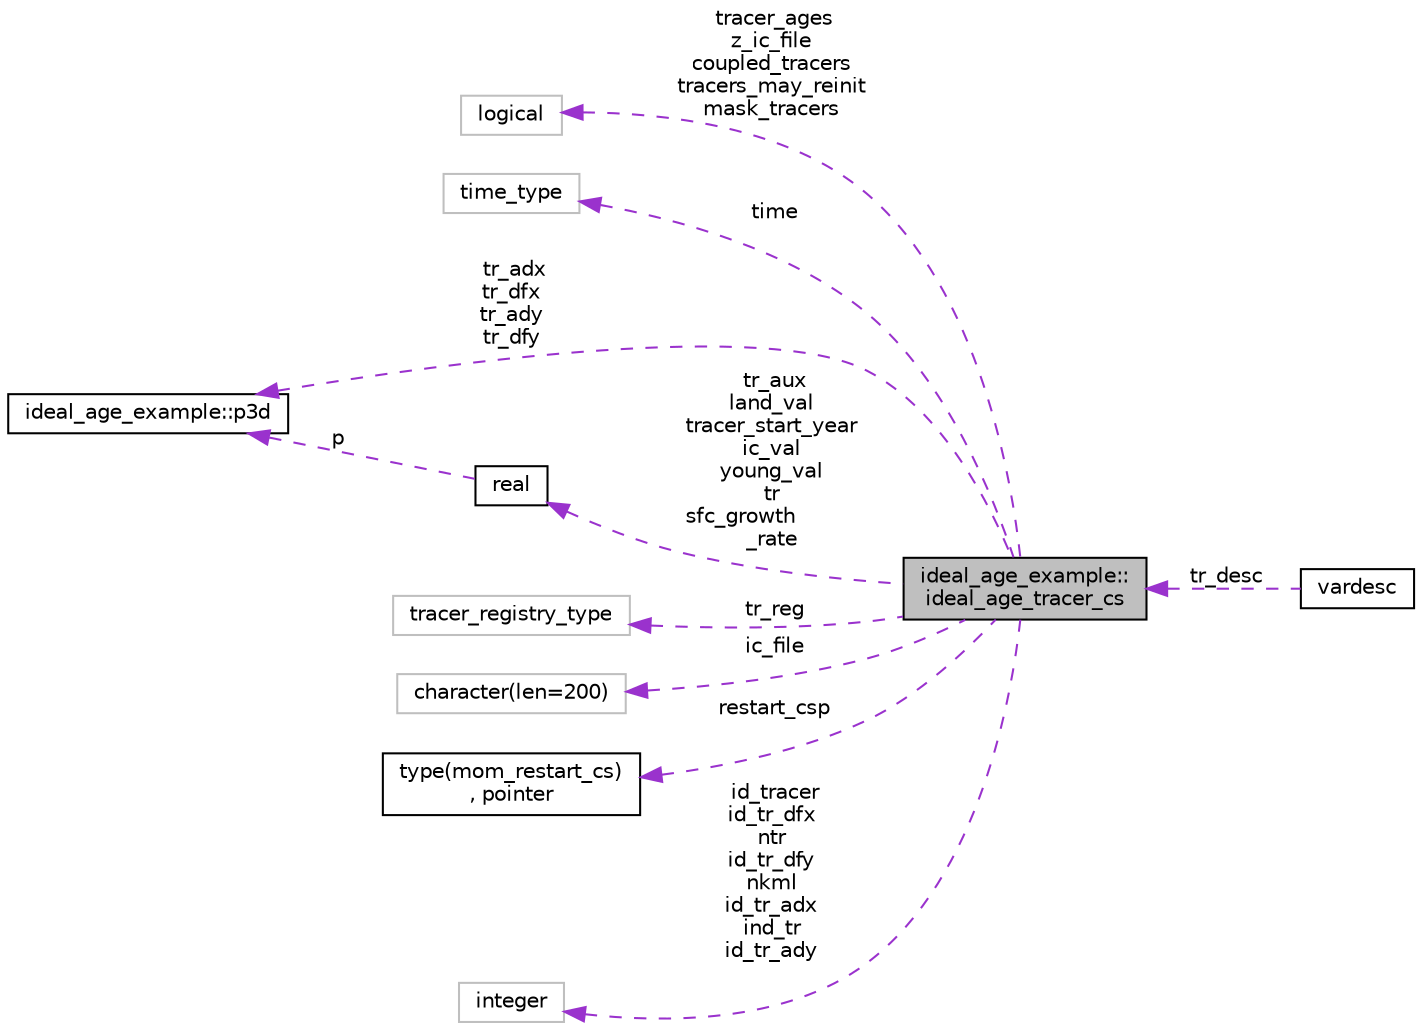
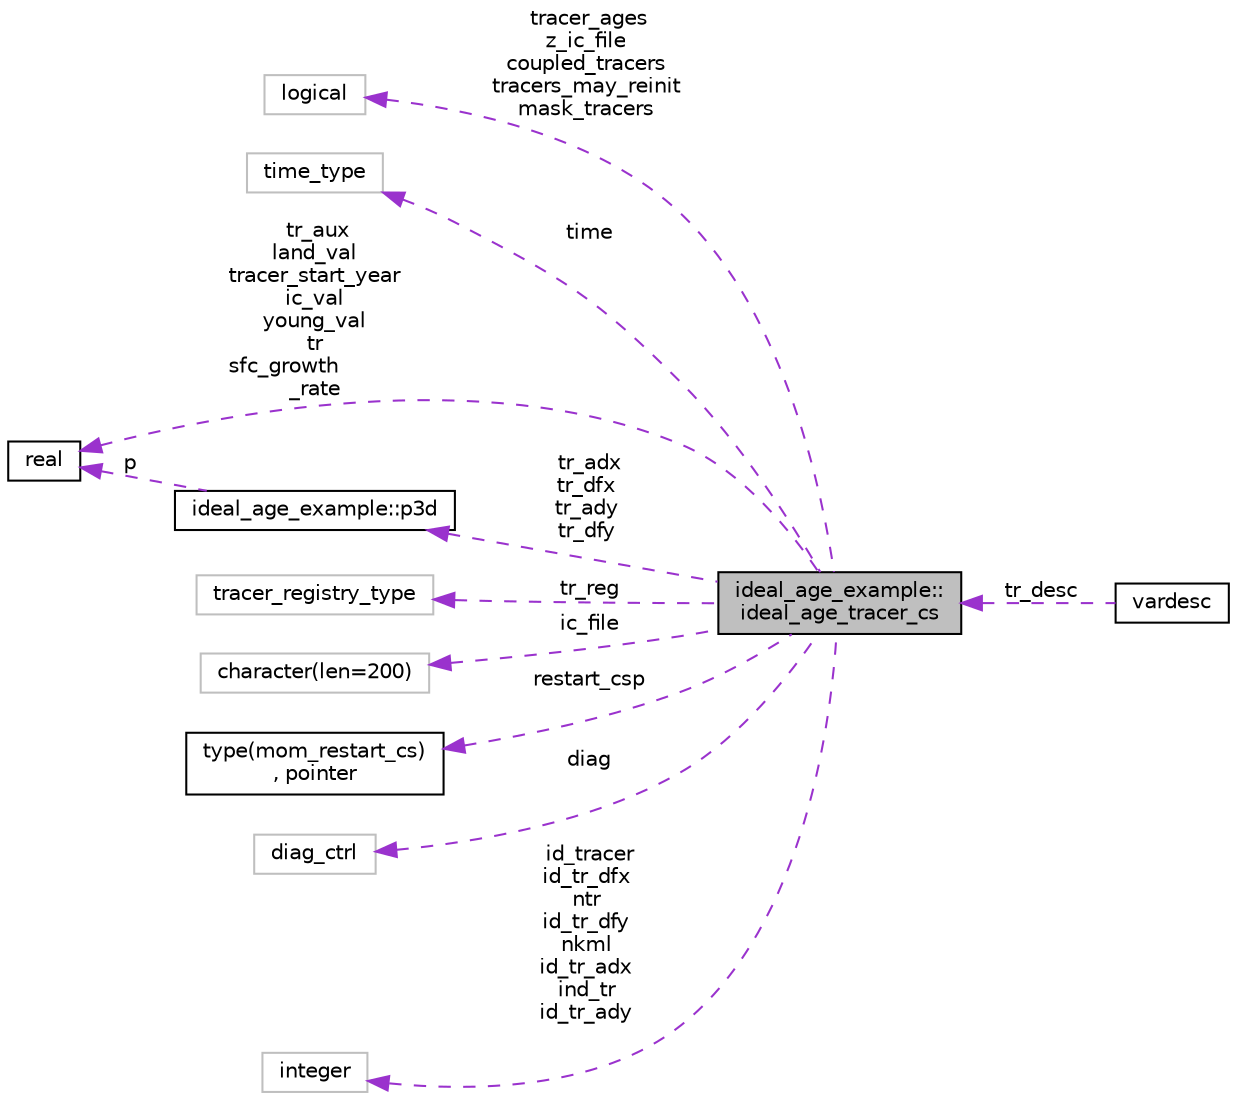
edge "real" -> "ideal_age_example::p3d": reversed
node "diag_ctrl": added
